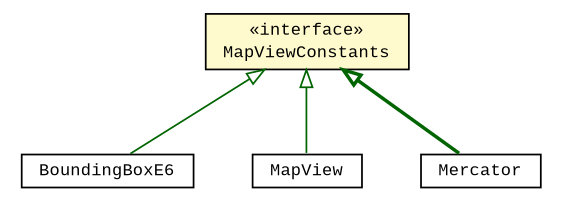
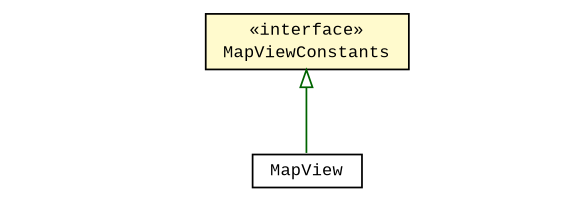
node "BoundingBoxE6": removed
node "Mercator": removed
